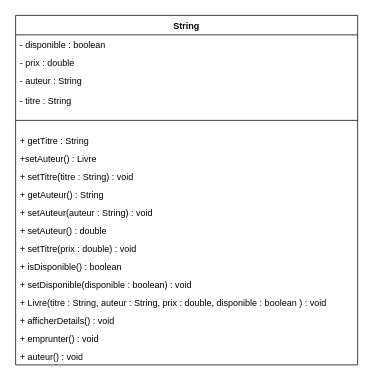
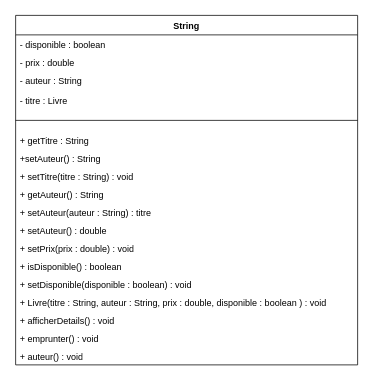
node "- titre : String": label "- titre : String" -> "- titre : Livre"
node "+setAuteur() : Livre": label "+setAuteur() : Livre" -> "+setAuteur() : String"
node "+ setAuteur(auteur : String) : void": label "+ setAuteur(auteur : String) : void" -> "+ setAuteur(auteur : String) : titre"
node "+ setTitre(prix : double) : void": label "+ setTitre(prix : double) : void" -> "+ setPrix(prix : double) : void"
